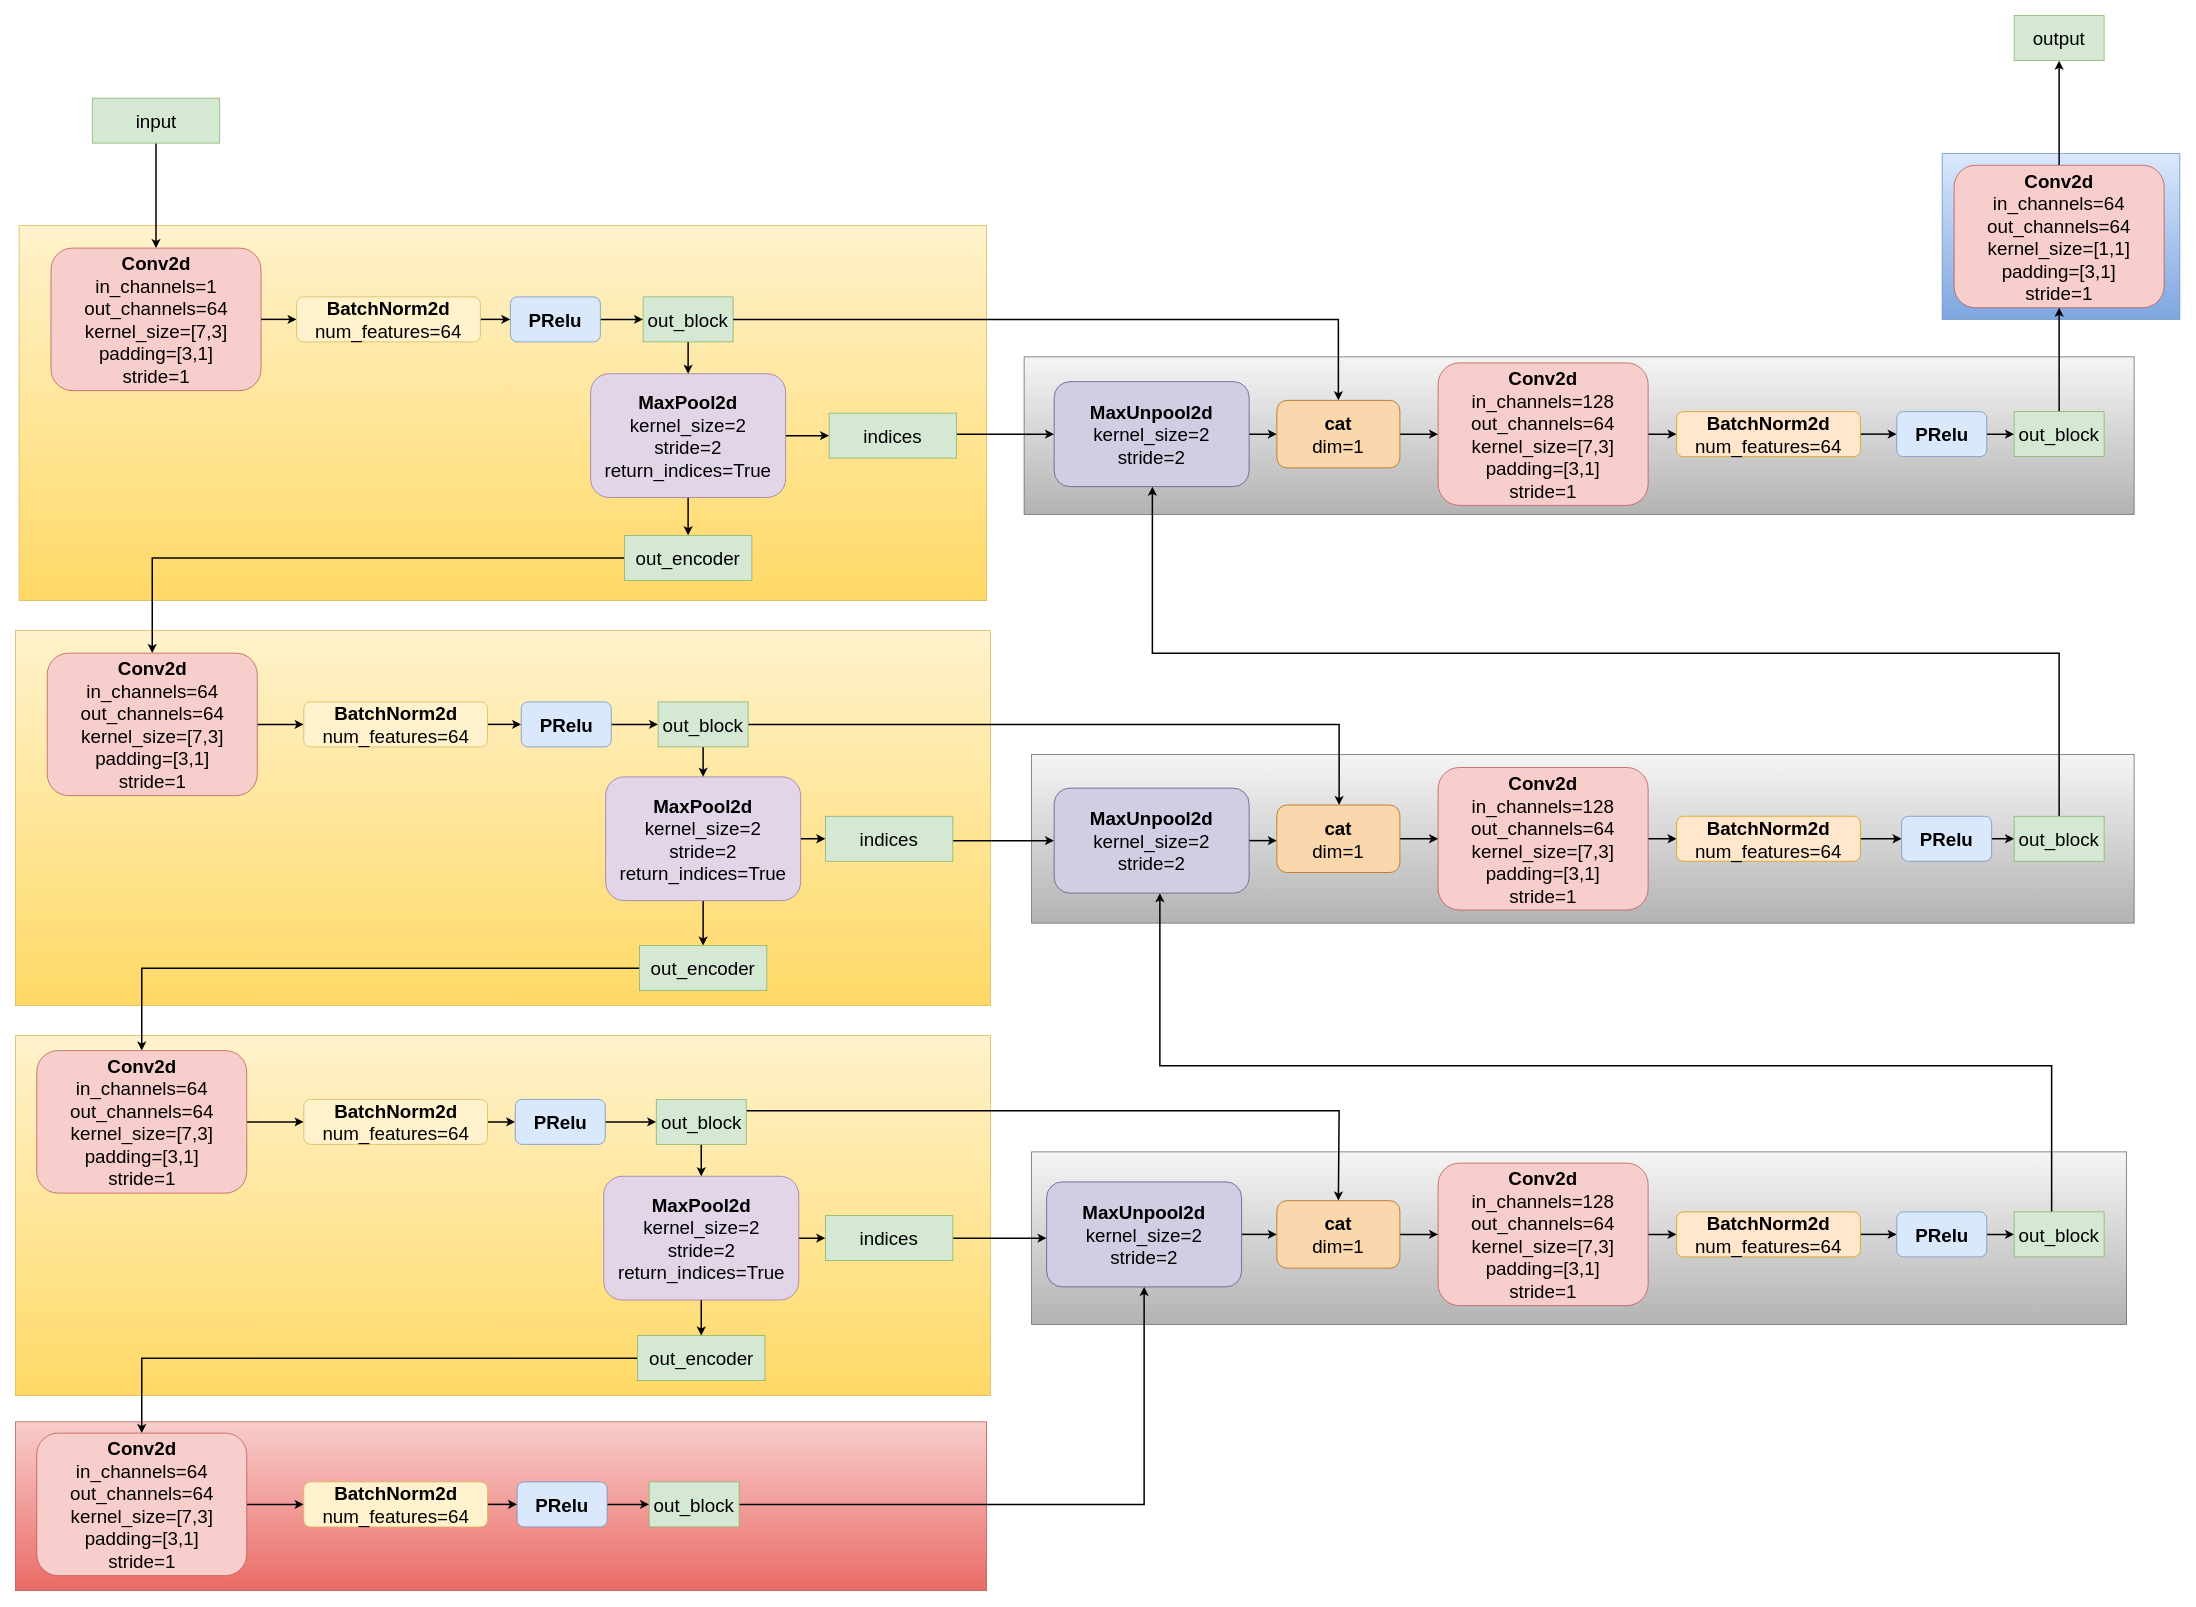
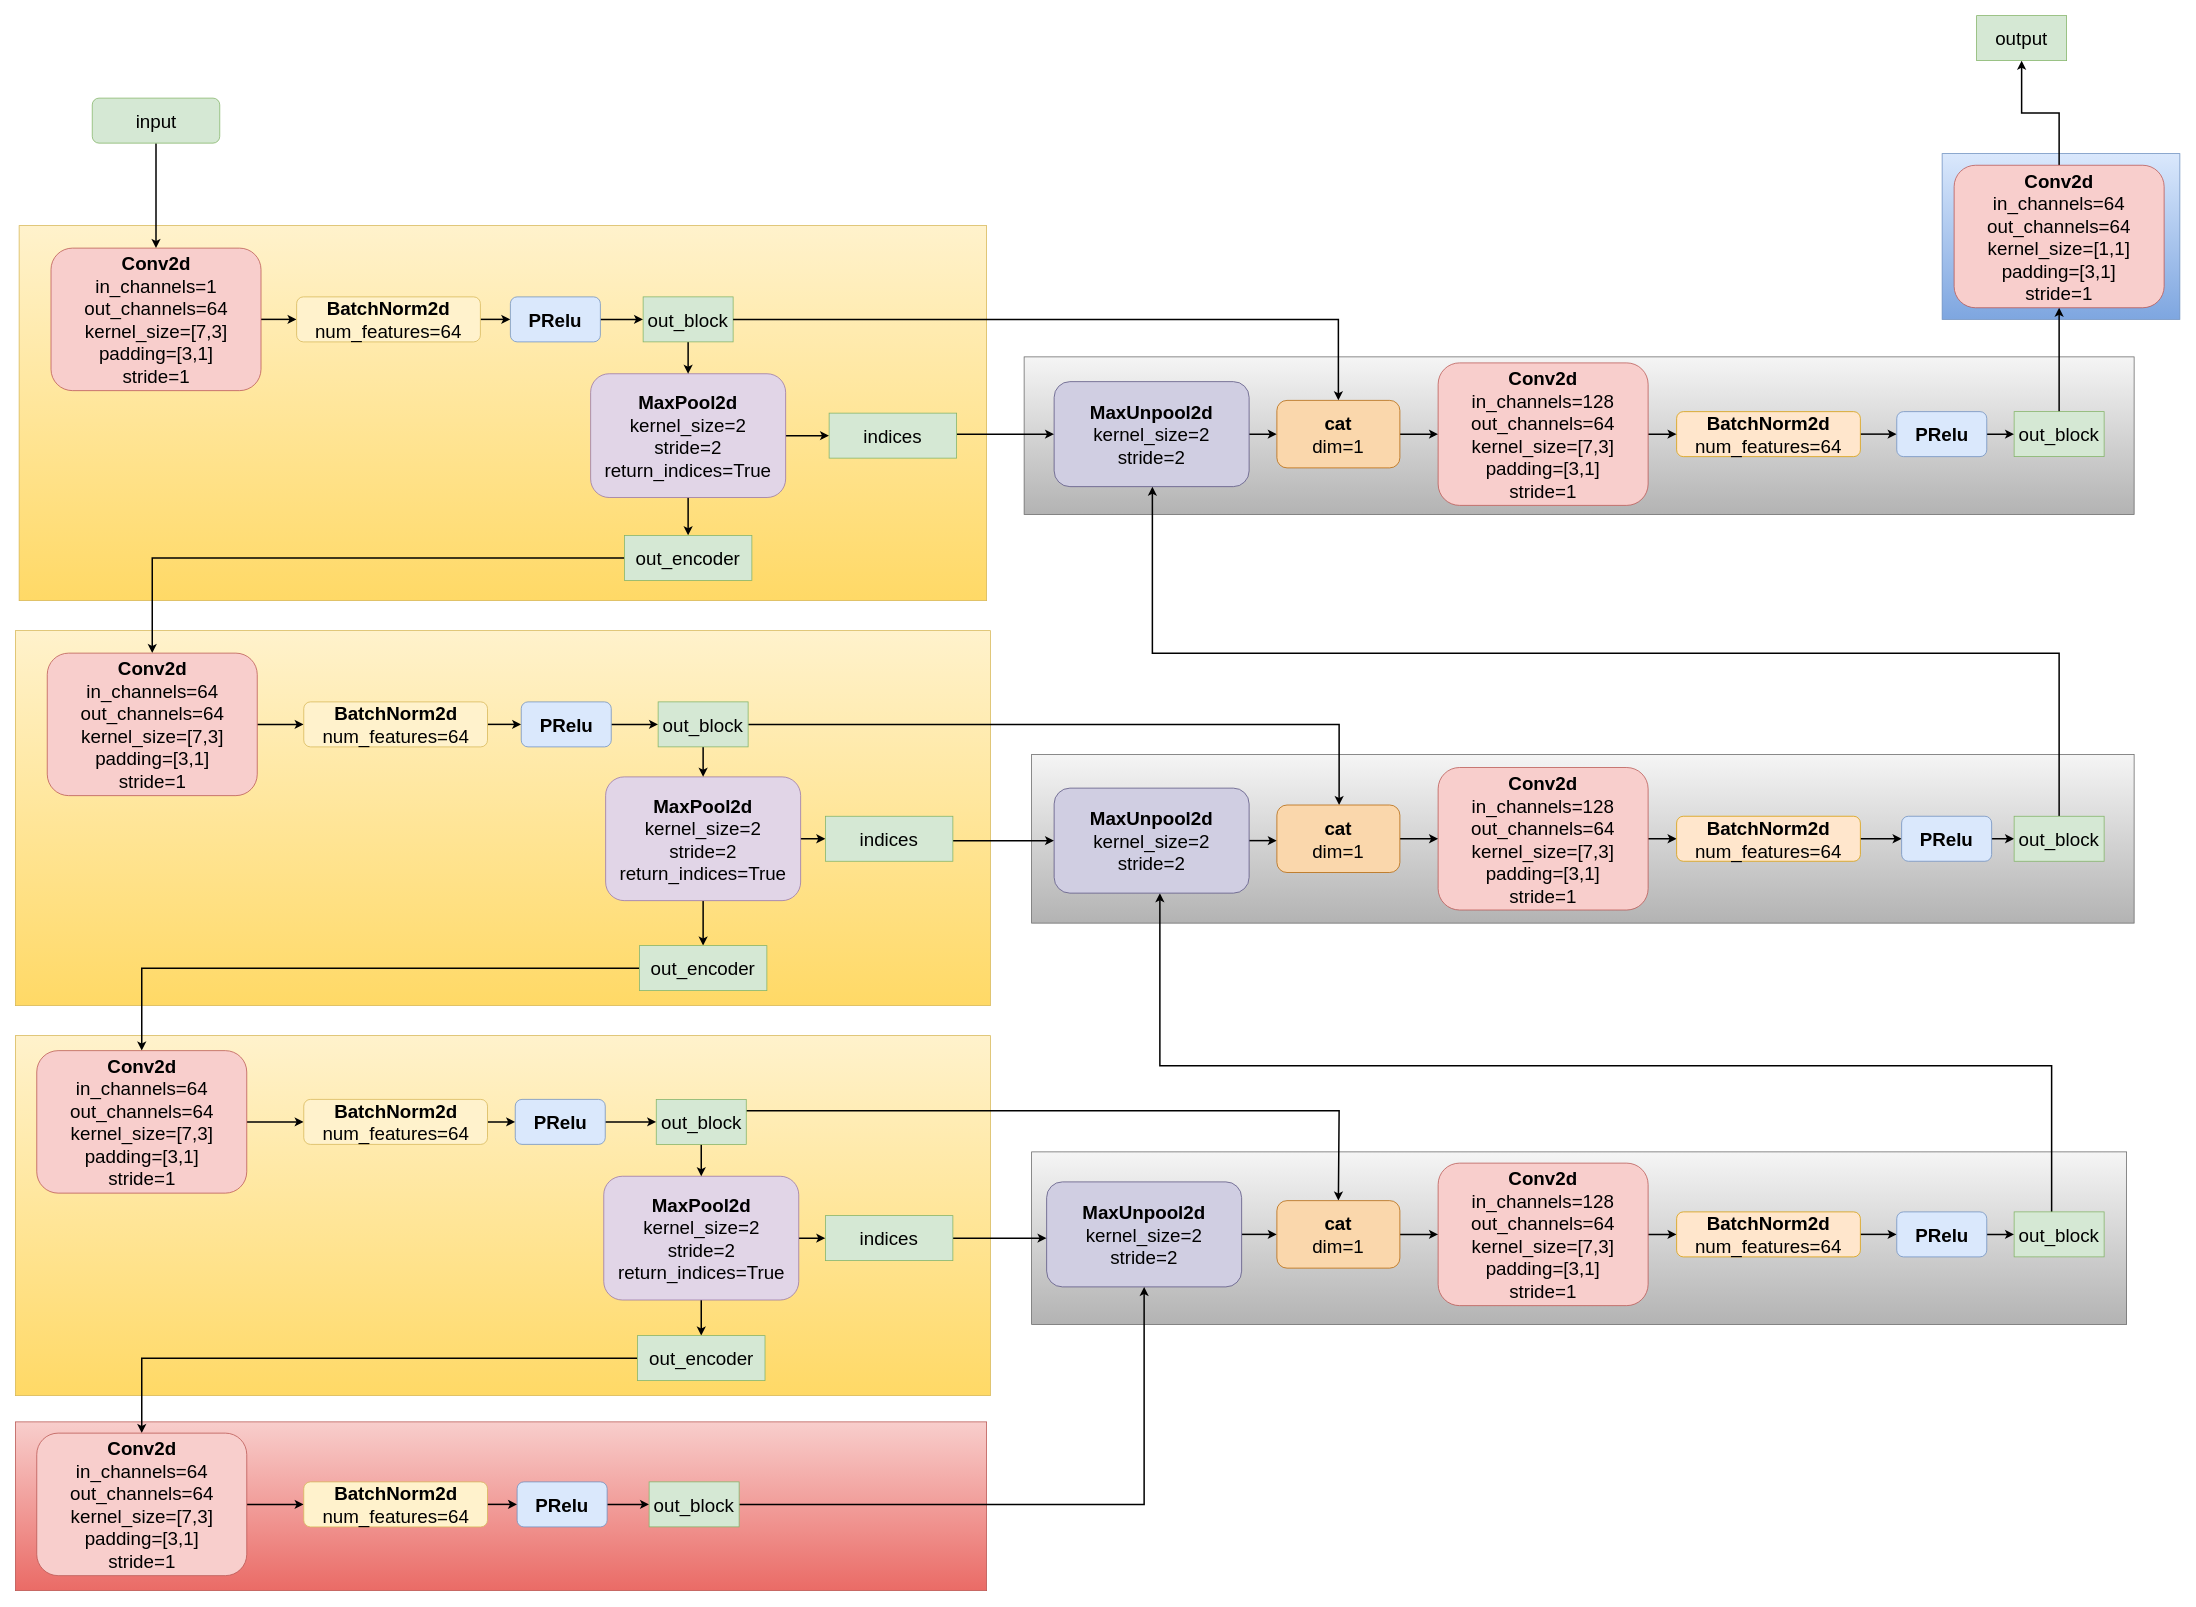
node "output": moved (2059, 38) -> (2022, 38)
node "input": shape rectangle -> rounded rectangle
